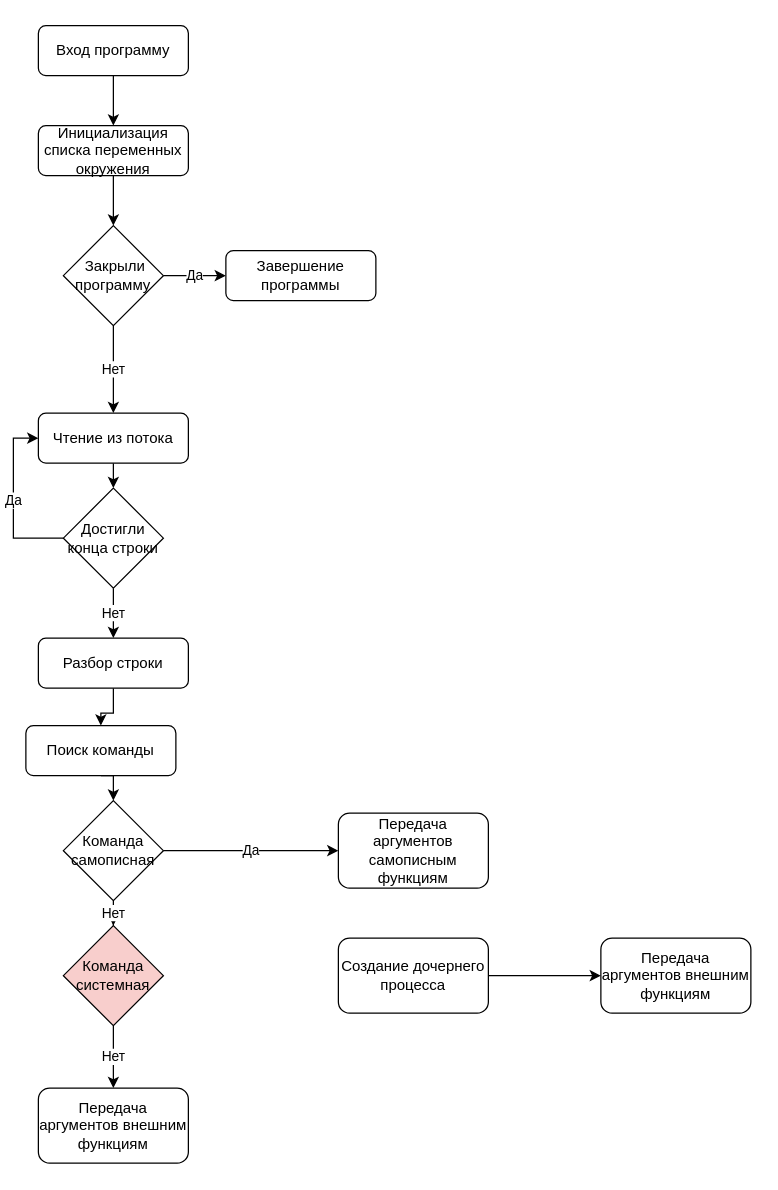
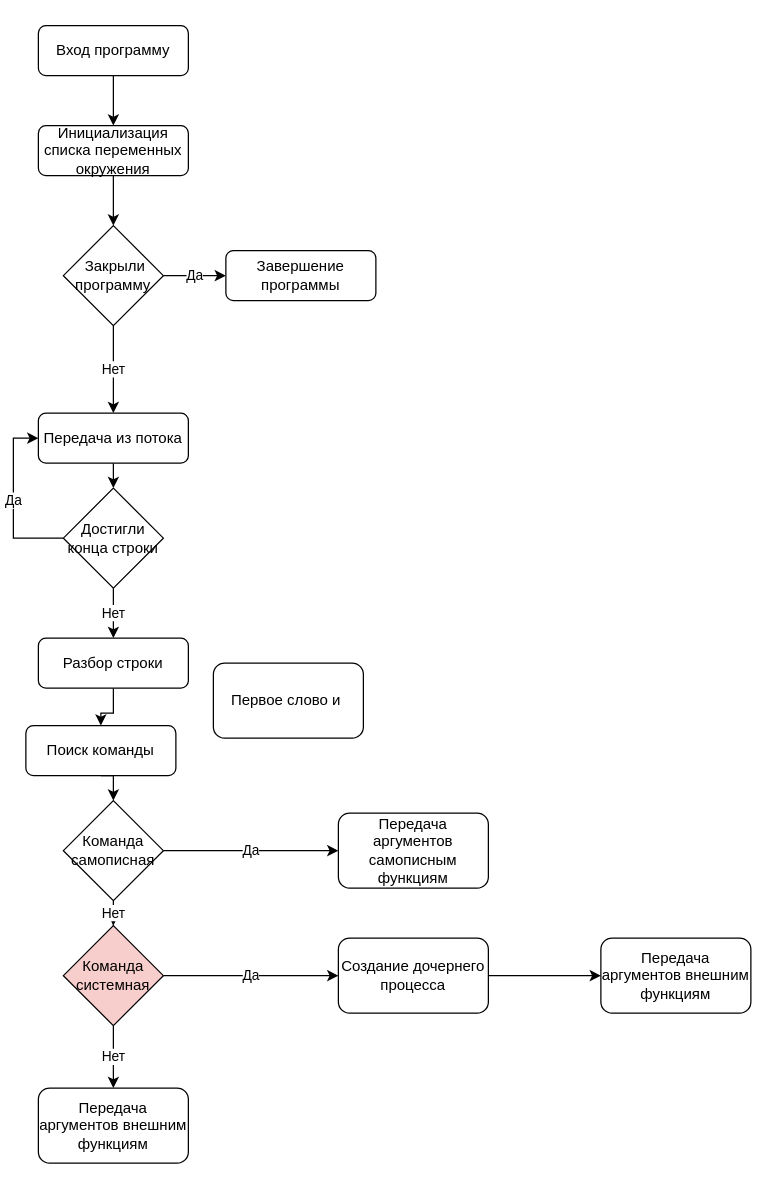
node "Чтение из потока": label "Чтение из потока" -> "Передача из потока"
node "Первое слово и": added
edge "Команда системная" -> "Создание дочернего процесса": added, label "Да"
